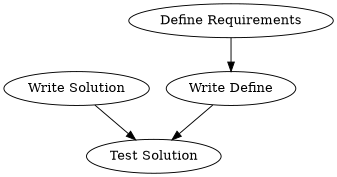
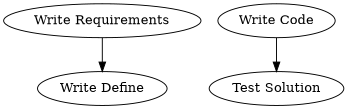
node "Define Requirements": label "Define Requirements" -> "Write Requirements"
node "Write Solution": label "Write Solution" -> "Write Code"
edge "Write Define" -> "Test Solution": removed
